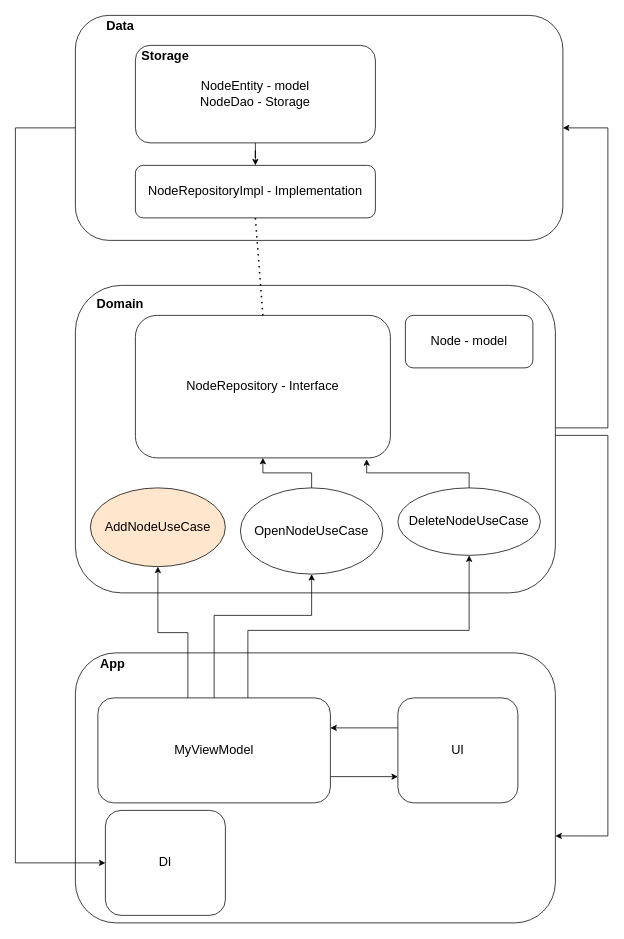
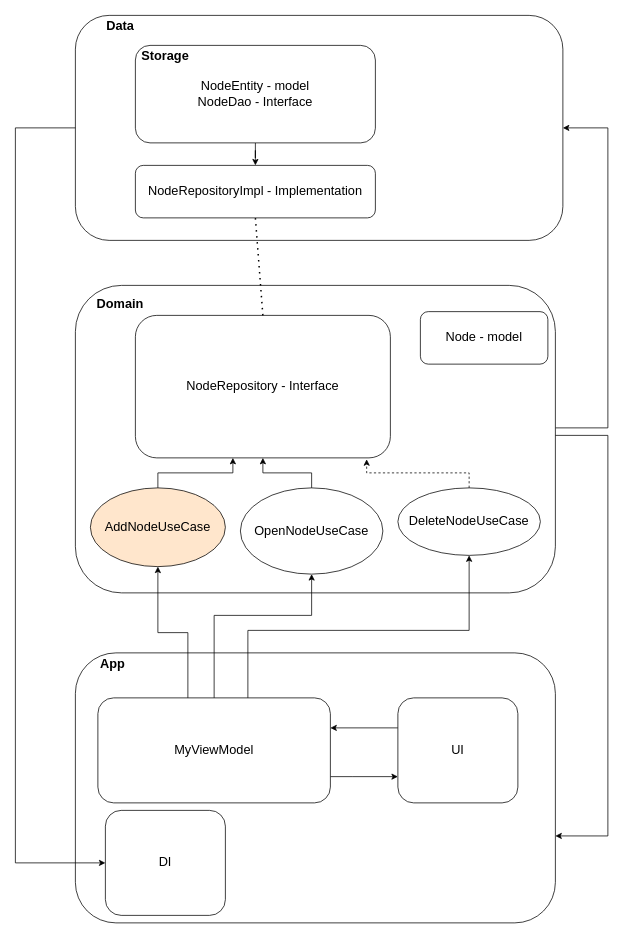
node "NodeEntity - model NodeDao - Storage": label "NodeEntity - model NodeDao - Storage" -> "NodeEntity - model NodeDao - Interface"
node "Node - model": moved (469, 342) -> (484, 338)
edge "AddNodeUseCase" -> "NodeRepository - Interface": added
edge "DeleteNodeUseCase" -> "NodeRepository - Interface": style solid -> dashed
